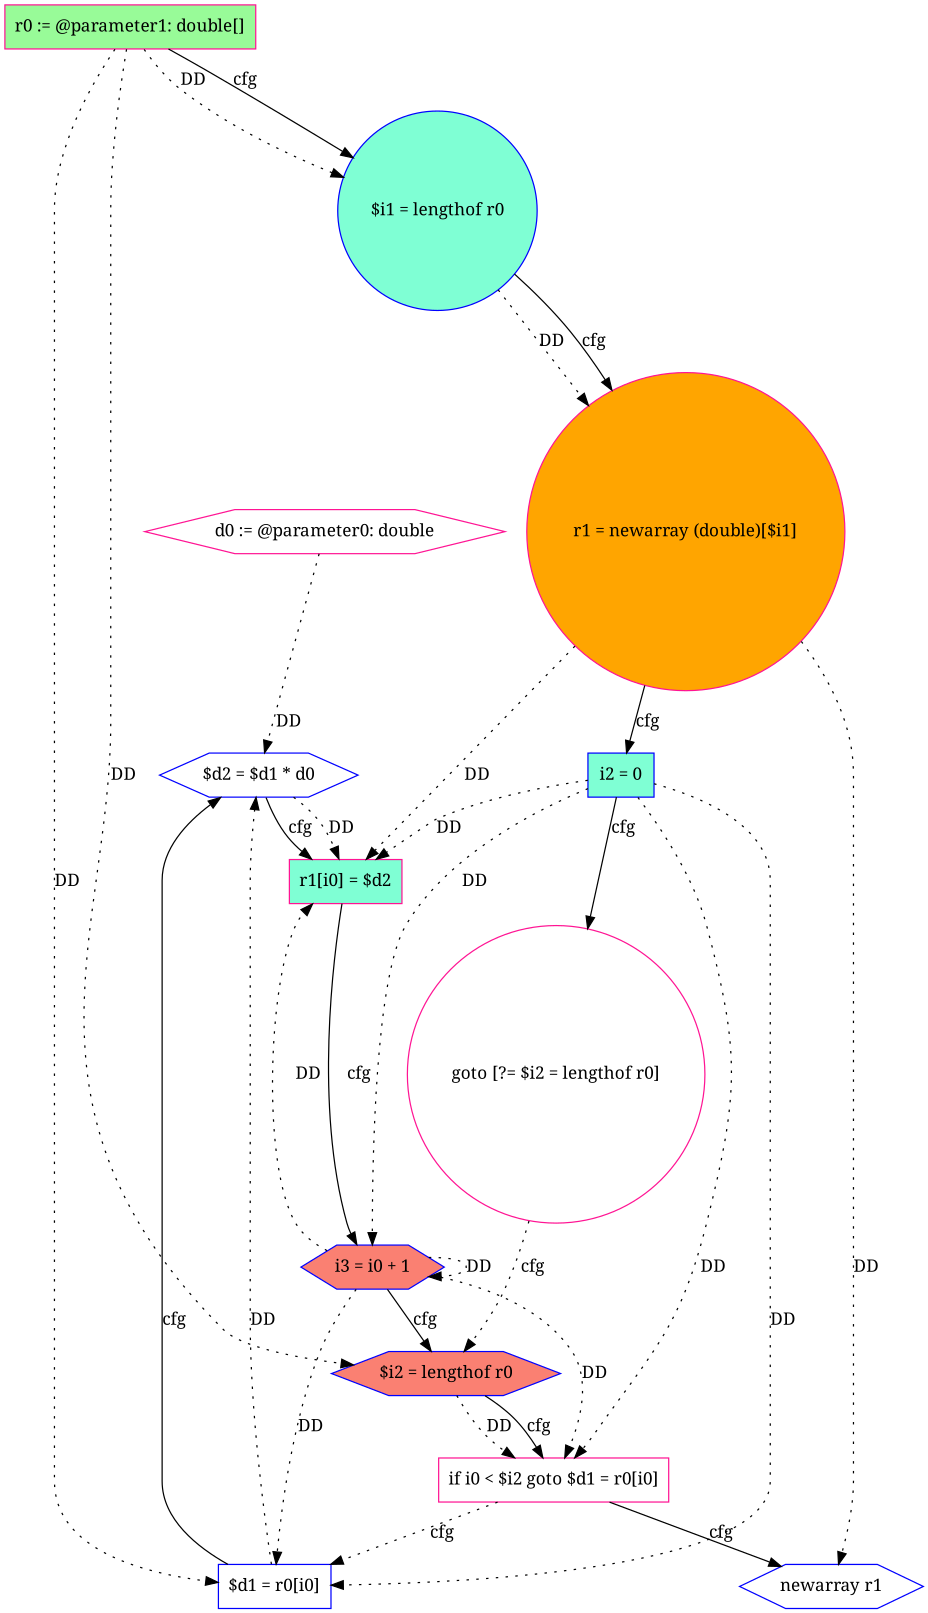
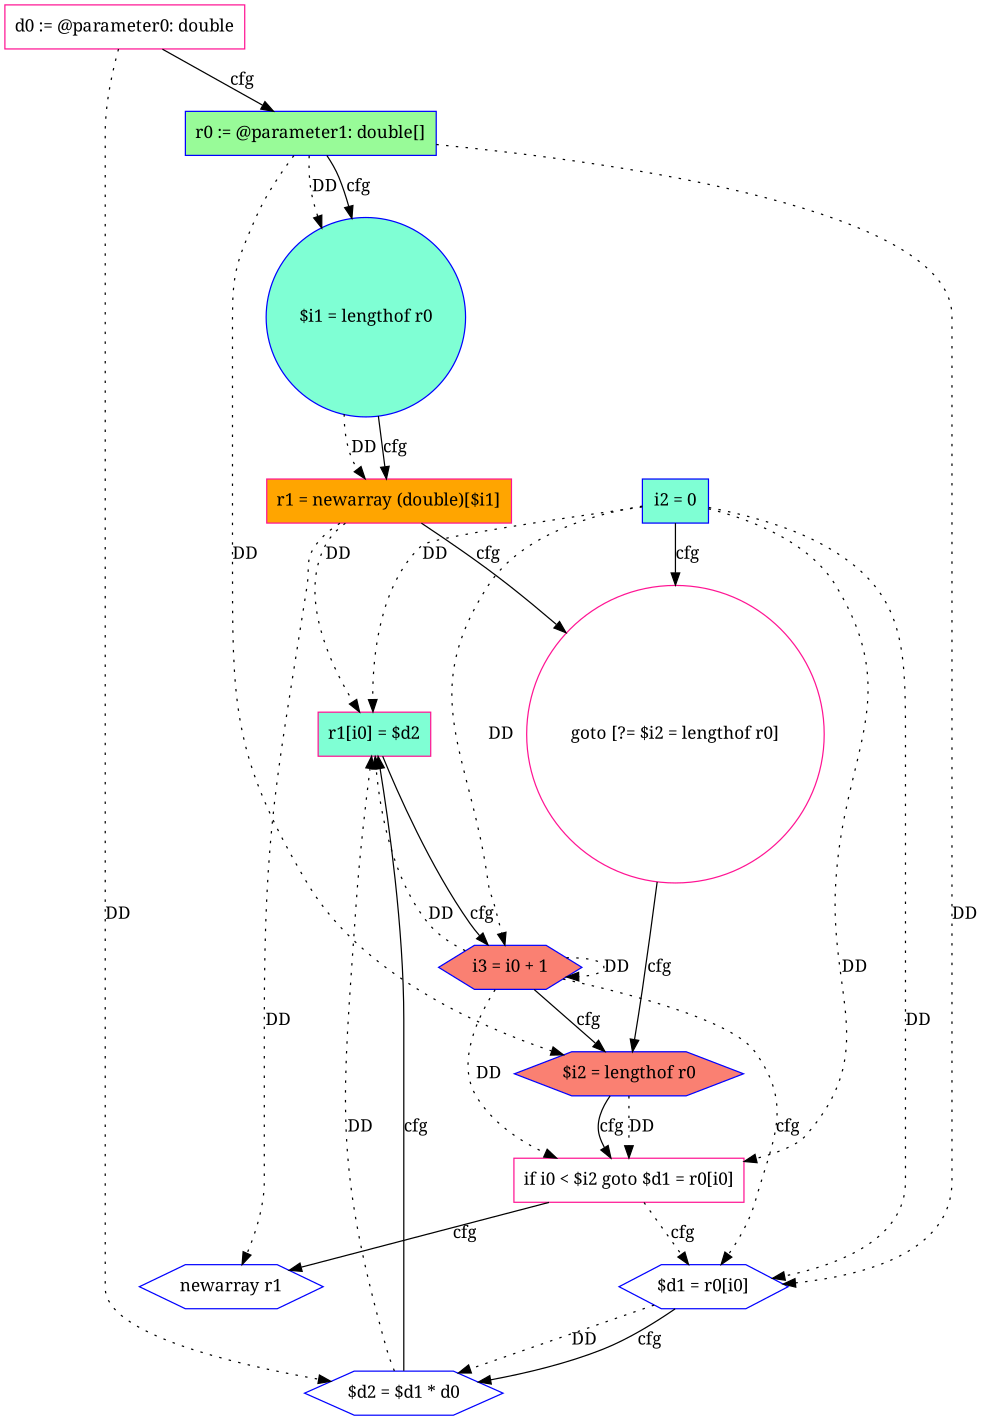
node "r0 := @parameter1: double[]": color deeppink -> blue
edge "d0 := @parameter0: double" -> "r0 := @parameter1: double[]": added, label "cfg"
node "d0 := @parameter0: double": shape hexagon -> box
node "r1 = newarray (double)[$i1]": shape circle -> box
edge "r1 = newarray (double)[$i1]" -> "i2 = 0": now "r1 = newarray (double)[$i1]" -> "goto [?= $i2 = lengthof r0]"
edge "goto [?= $i2 = lengthof r0]" -> "$i2 = lengthof r0": style dotted -> solid
edge "i3 = i0 + 1" -> "$d1 = r0[i0]": label "DD" -> "cfg"
node "$d1 = r0[i0]": shape box -> hexagon
